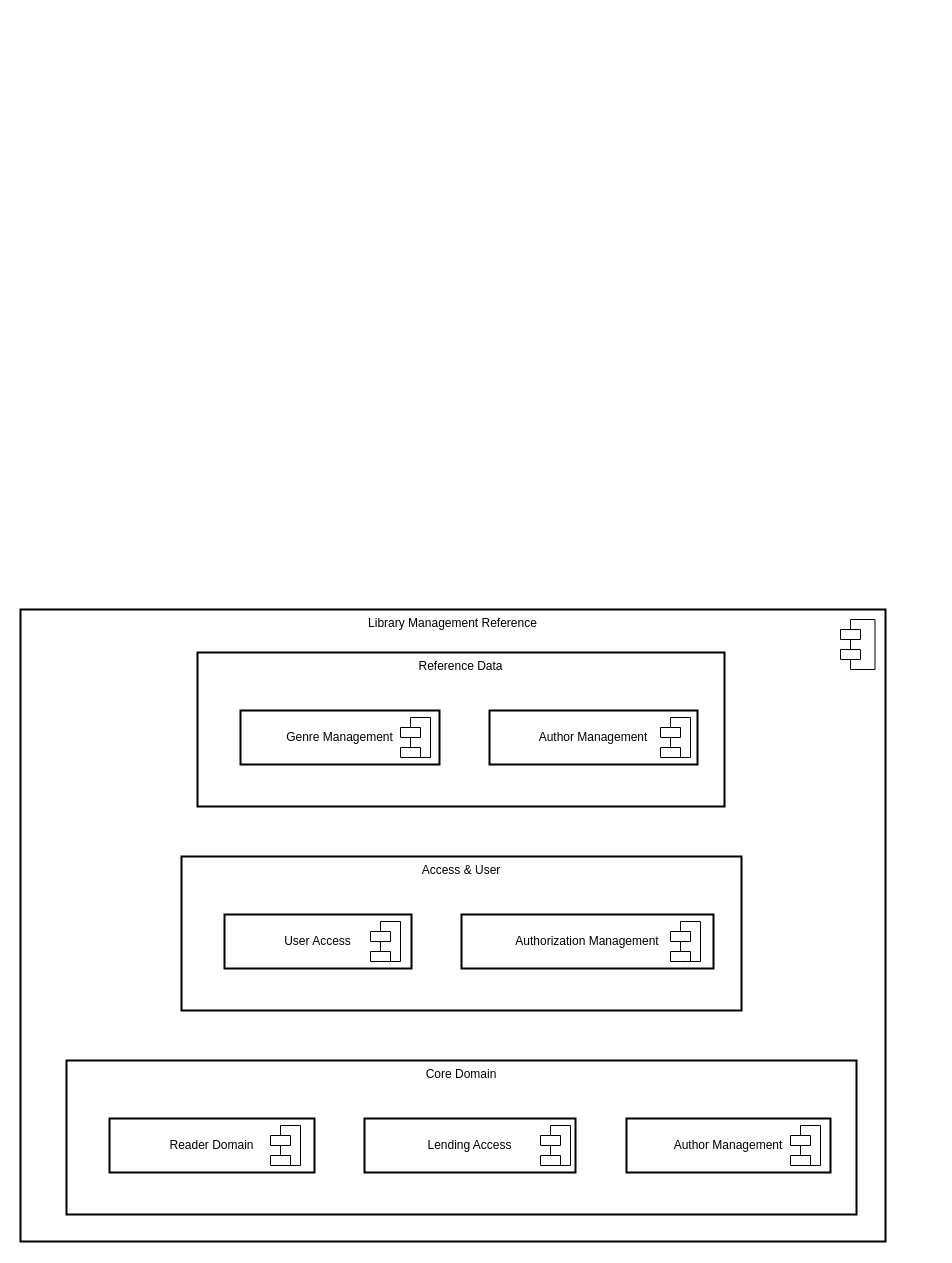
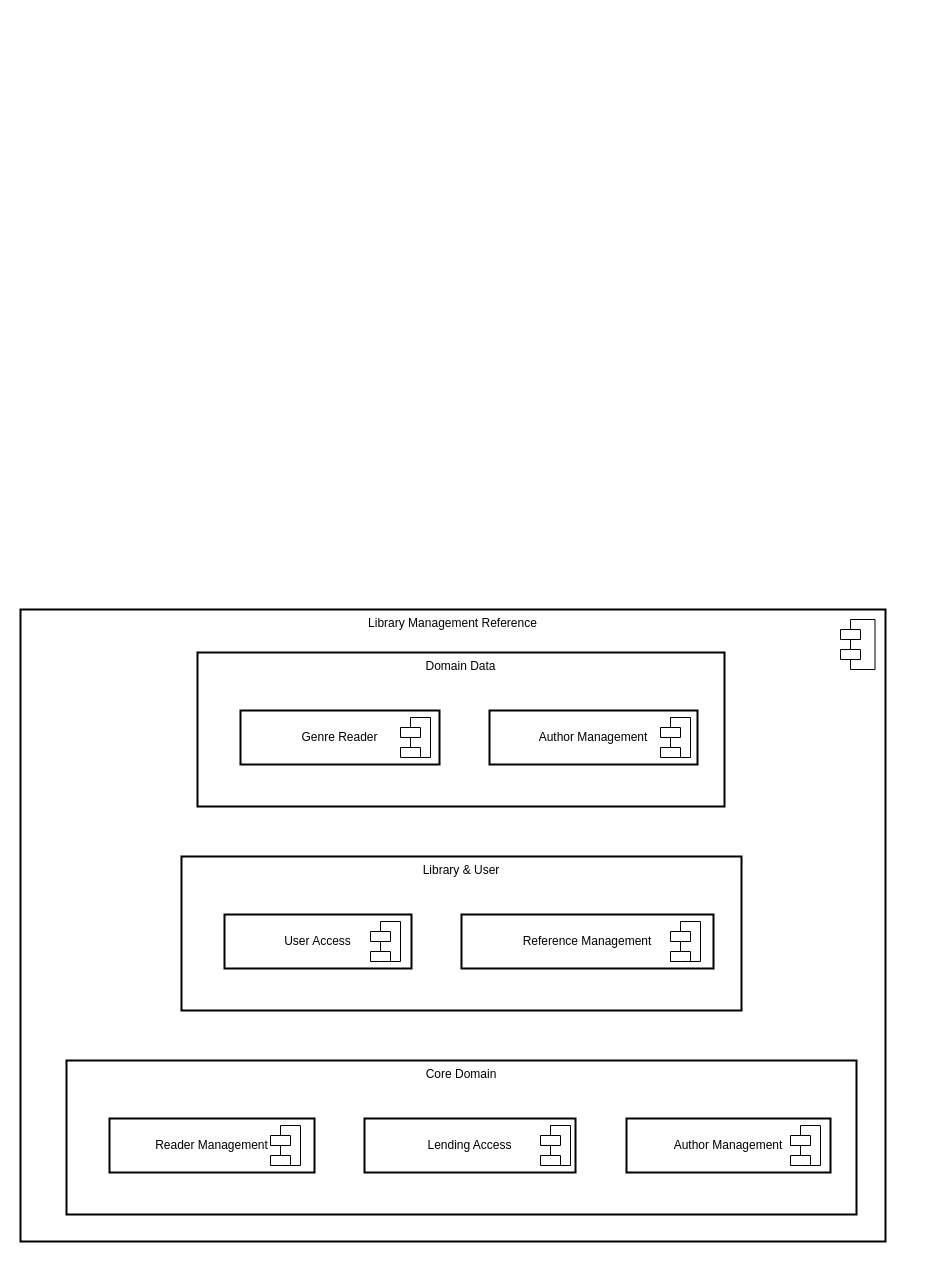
node "Reference Data": label "Reference Data" -> "Domain Data"
node "Genre Management": label "Genre Management" -> "Genre Reader"
node "Access & User": label "Access & User" -> "Library & User"
node "Authorization Management": label "Authorization Management" -> "Reference Management"
node "Reader Domain": label "Reader Domain" -> "Reader Management"
